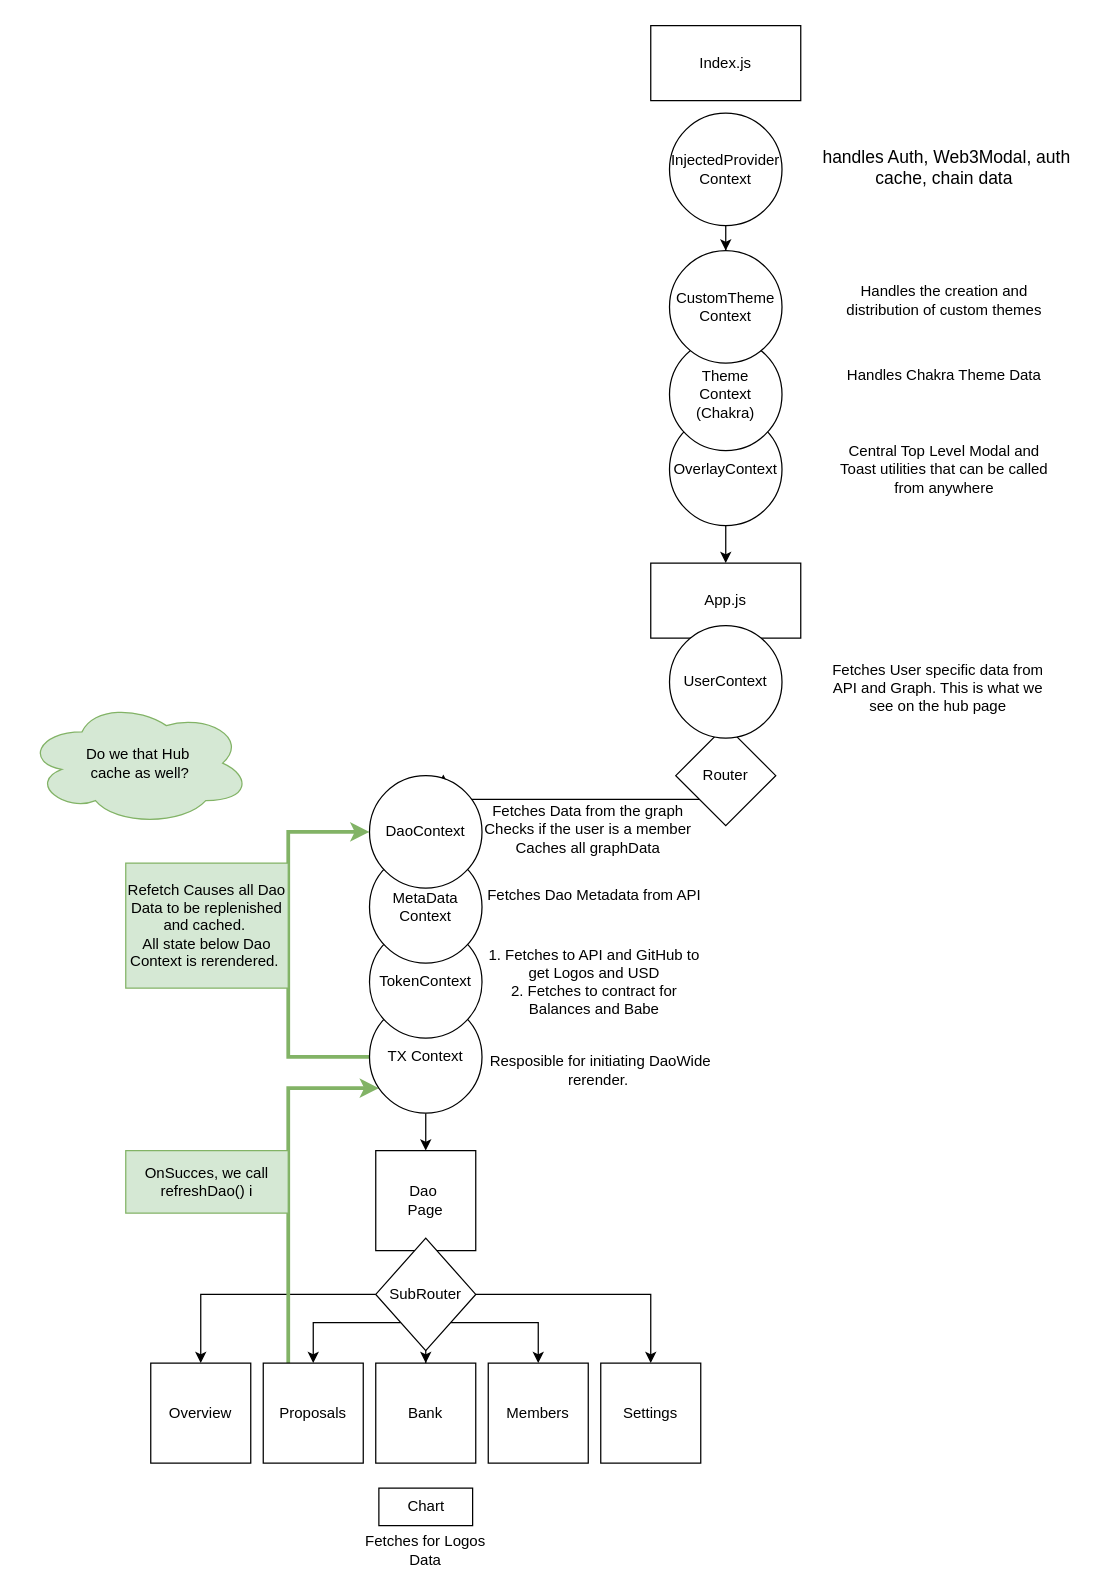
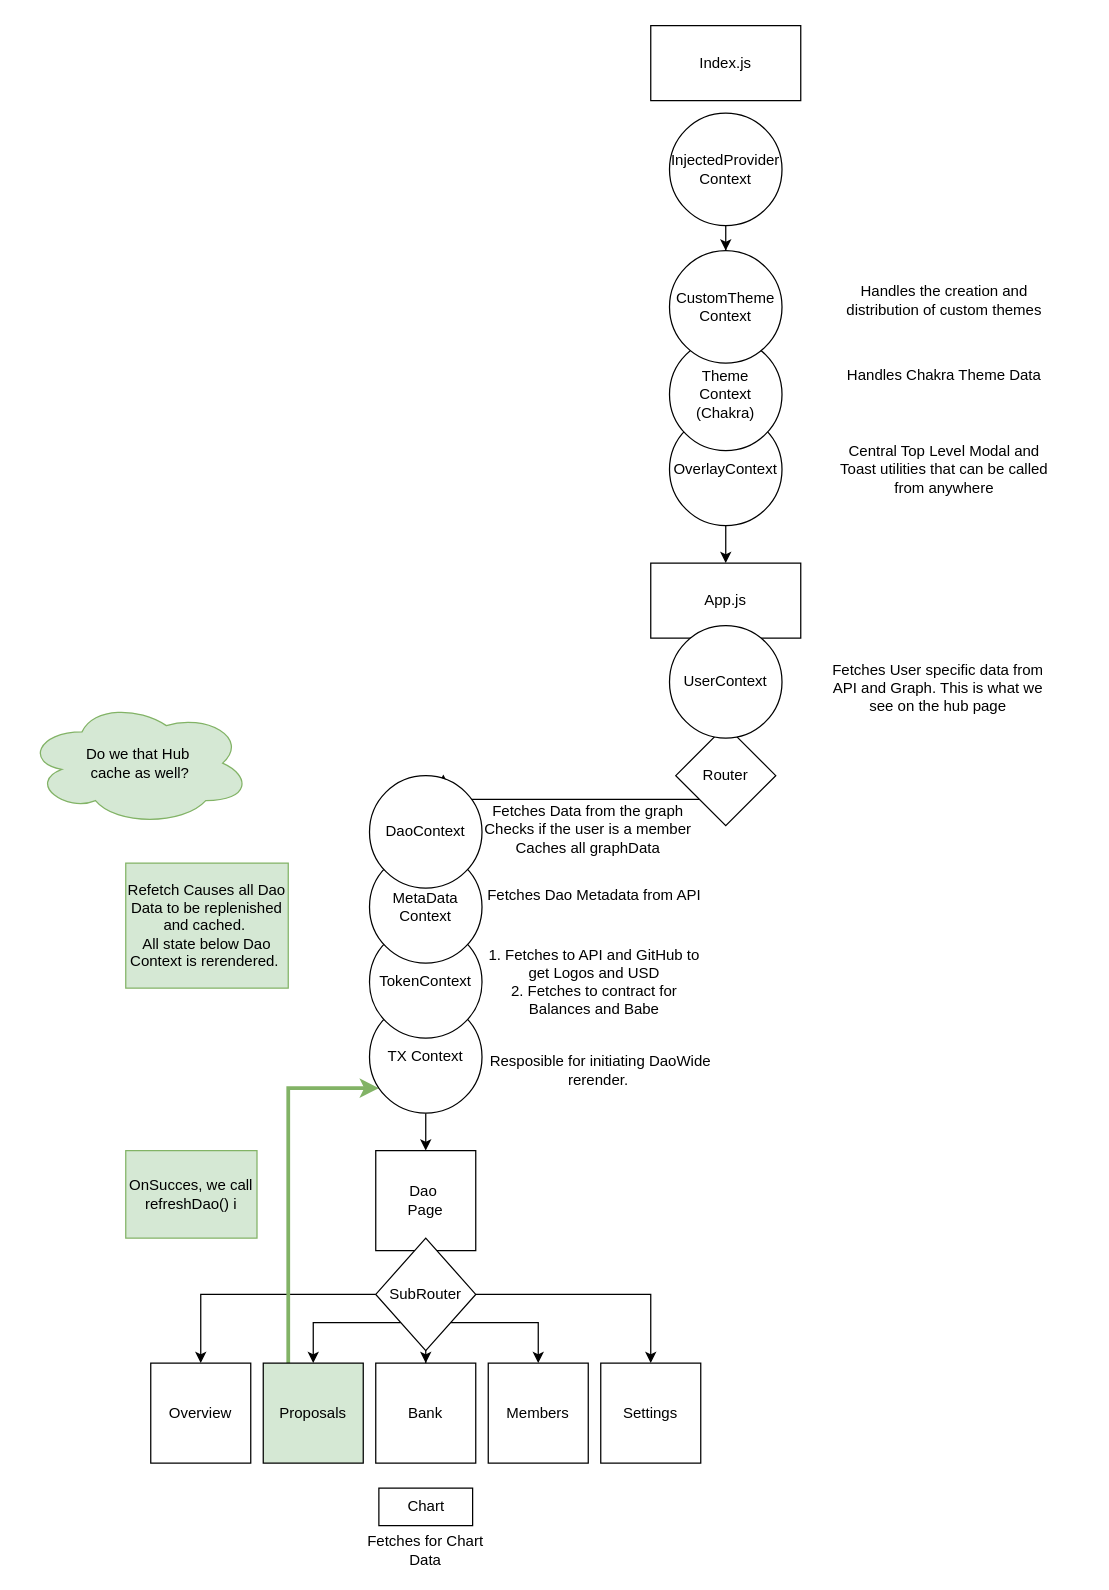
node "handles Auth, Web3Modal, auth cache, chain data": removed
edge "TX Context" -> "DaoContext": removed
node "OnSucces, we call refreshDao() i": size 163x63 -> 131x88
node "Proposals": fillcolor #ffffff -> #d5e8d4
node "Fetches for Logos Data": label "Fetches for Logos Data" -> "Fetches for Chart Data"
